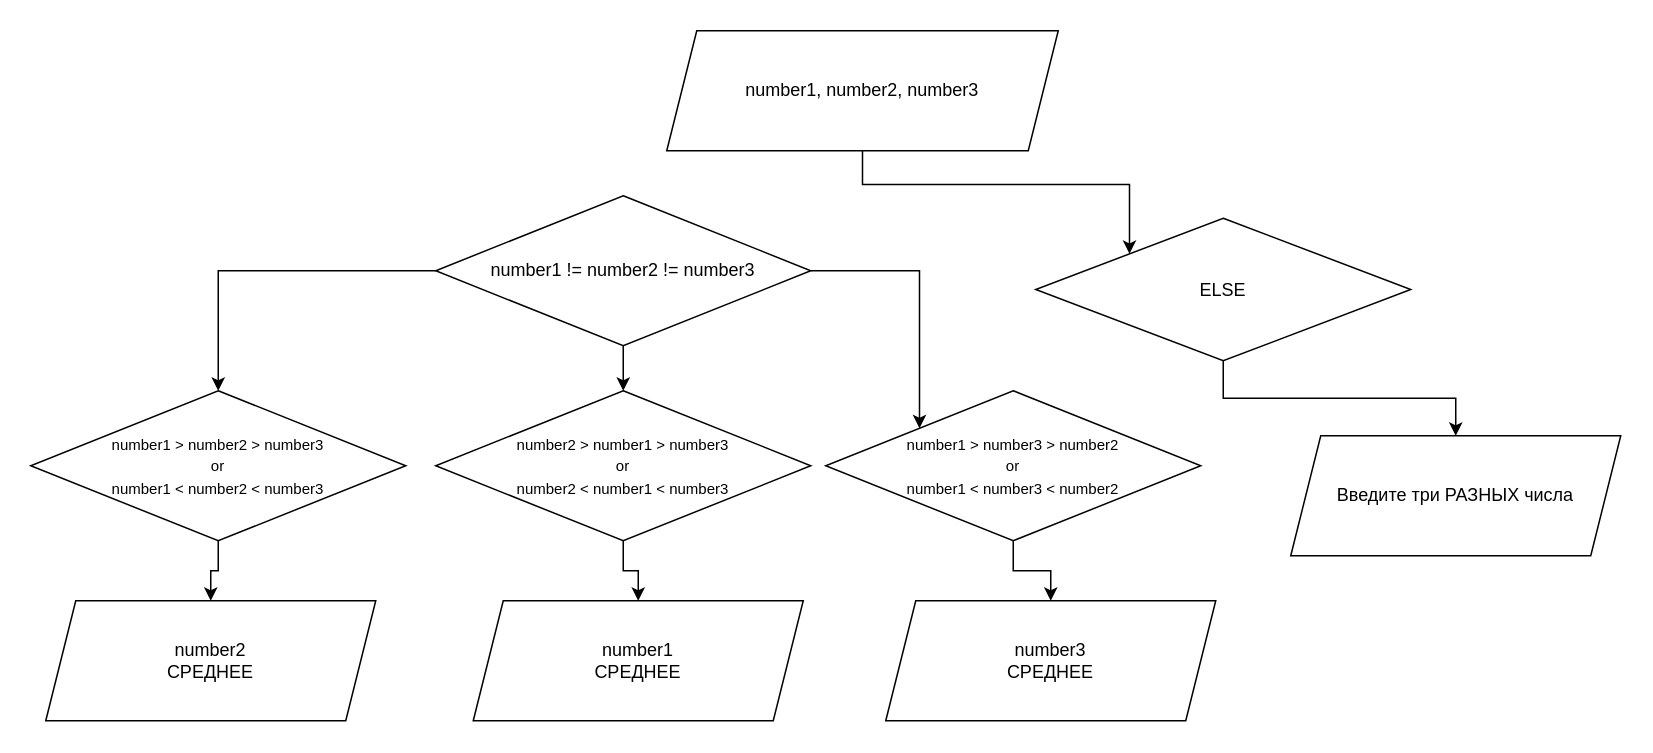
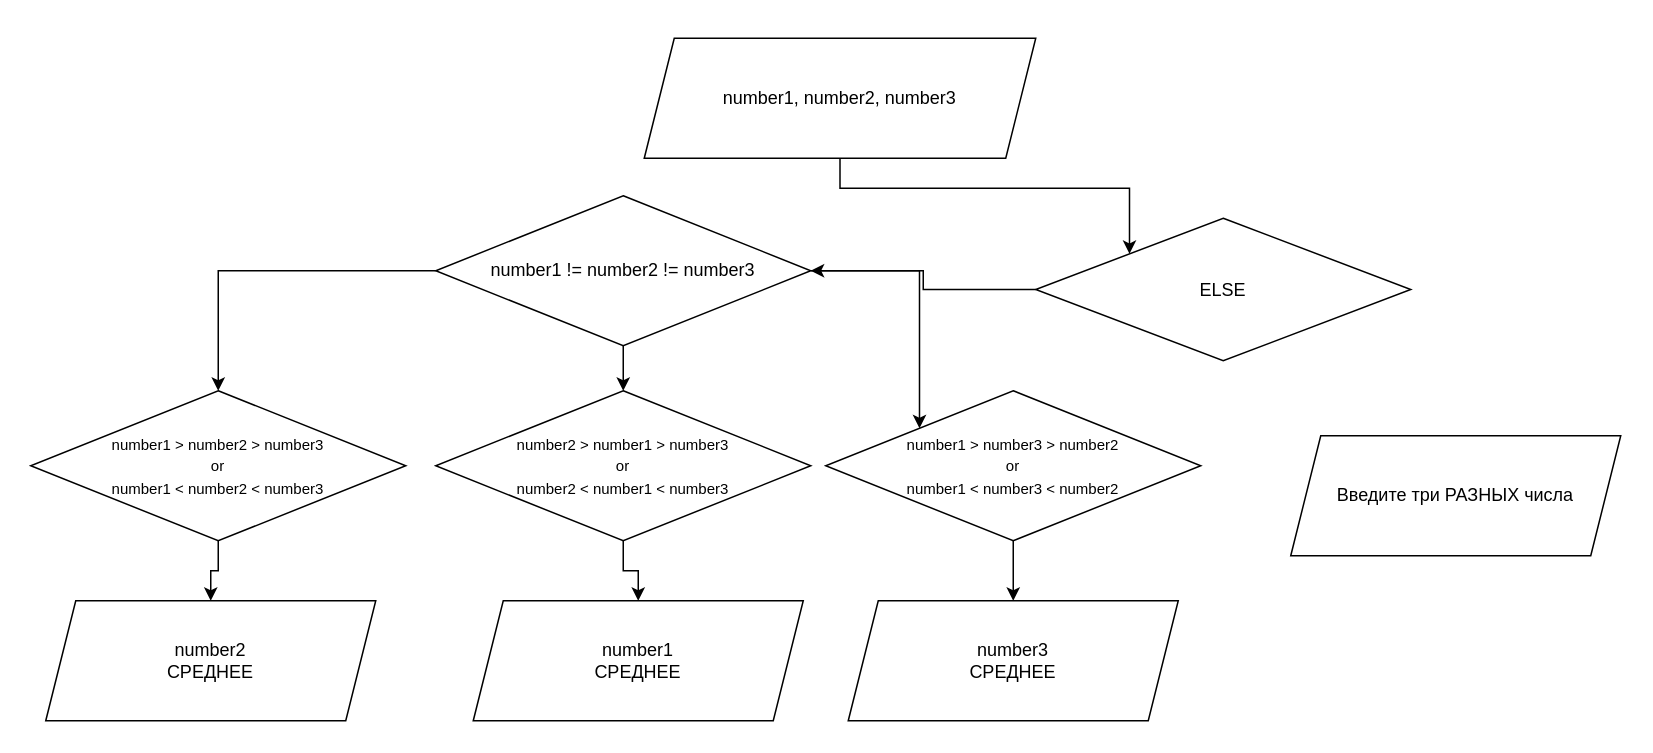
node "number1, number2, number3": moved (863, 91) -> (840, 98)
edge "ELSE" -> "Введите три РАЗНЫХ числа": now "ELSE" -> "number1 != number2 != number3"
node "number3 СРЕДНЕЕ": moved (1051, 661) -> (1013, 661)
